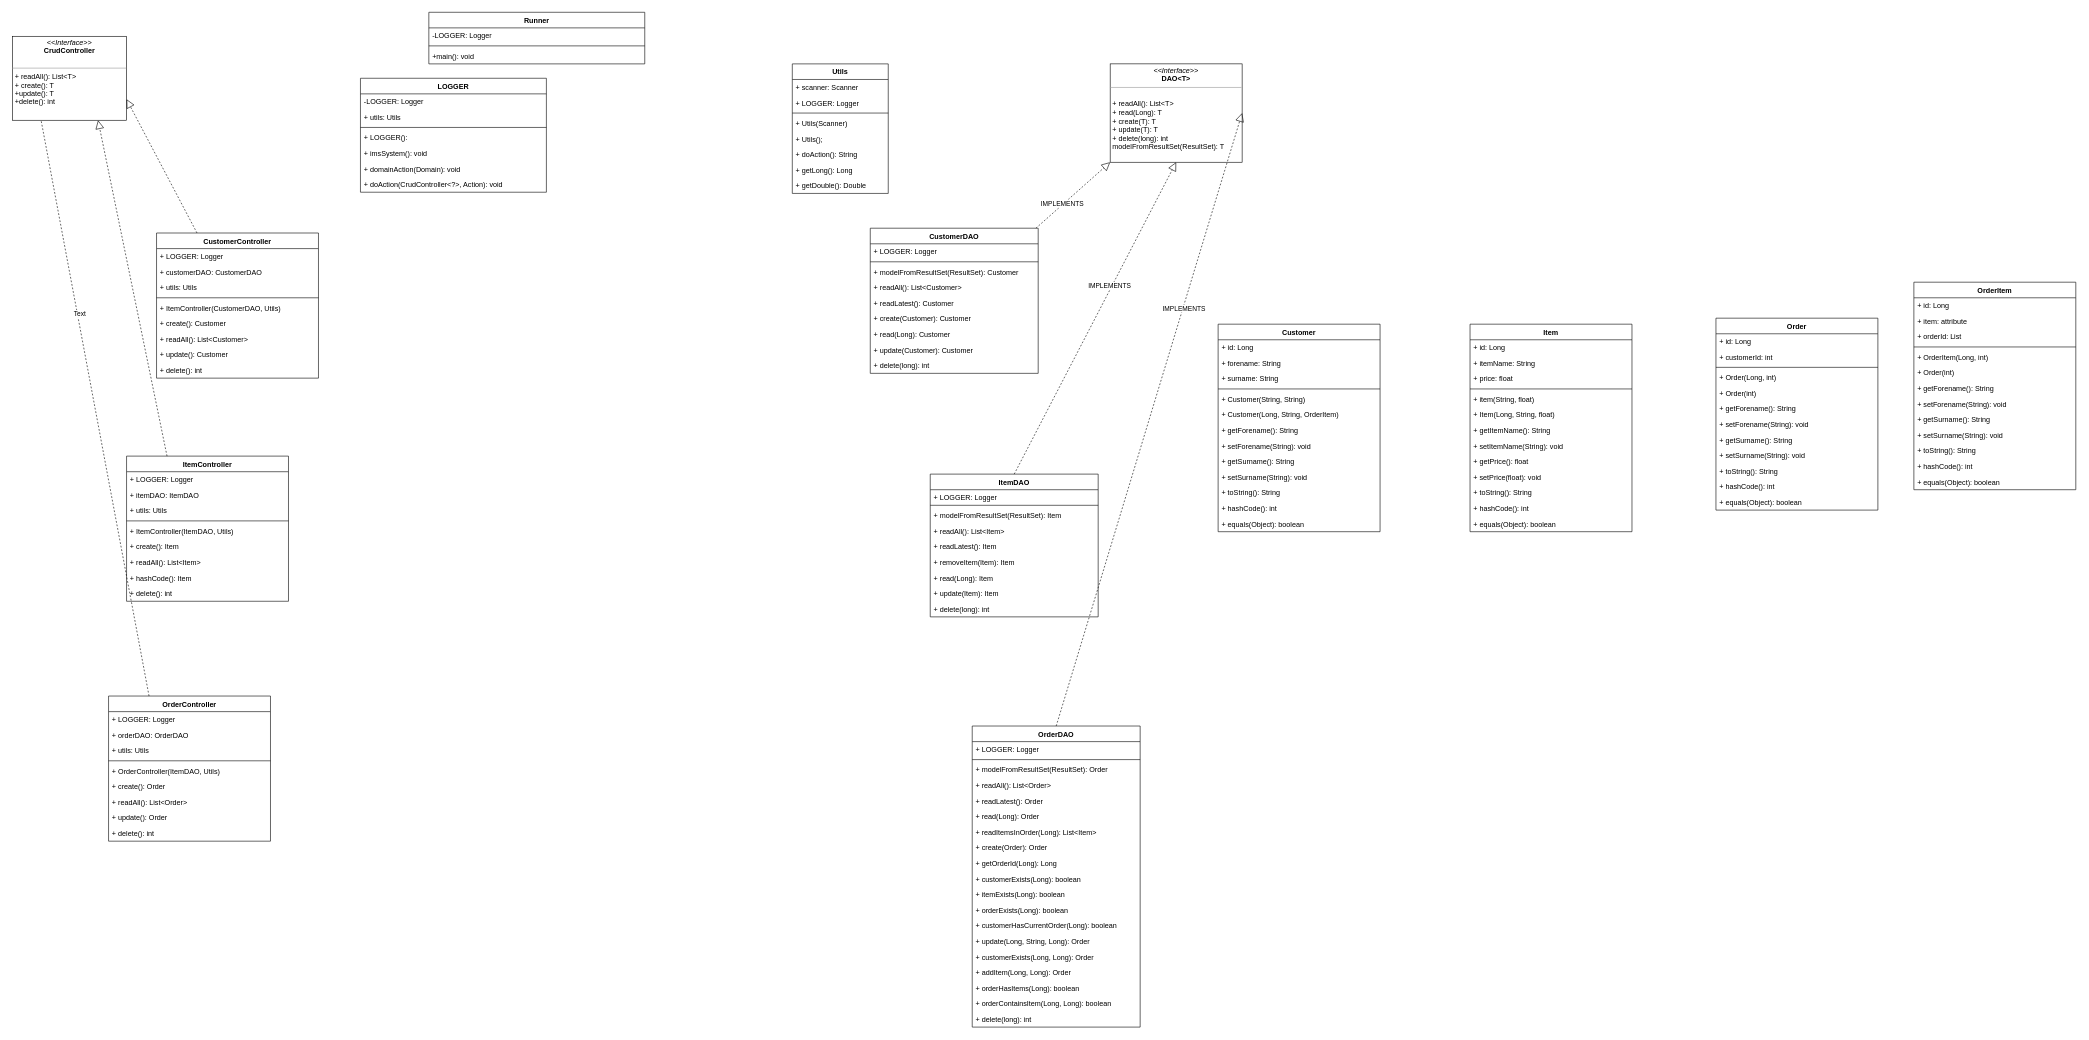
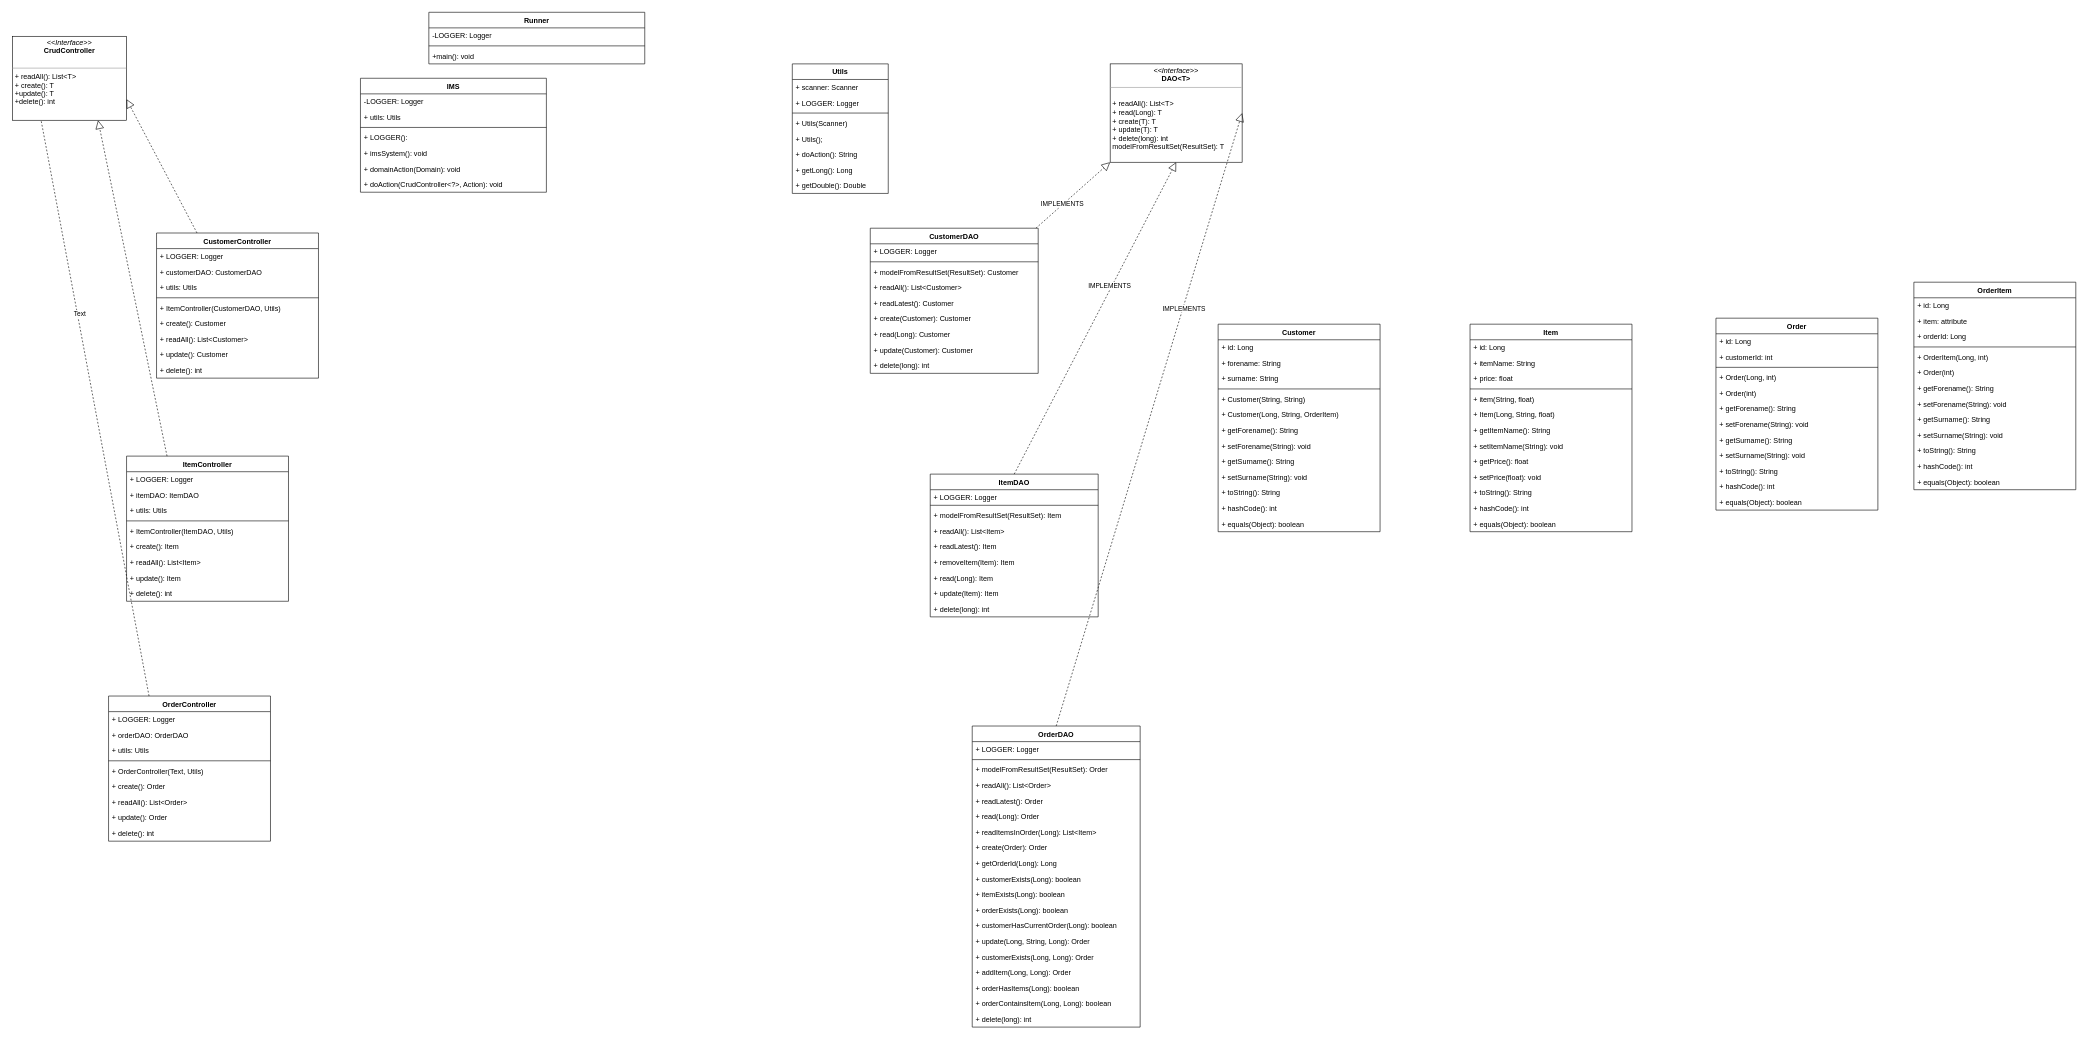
node "LOGGER": label "LOGGER" -> "IMS"
node "+ orderId: List": label "+ orderId: List" -> "+ orderId: Long"
node "+ hashCode(): Item": label "+ hashCode(): Item" -> "+ update(): Item"
node "+ OrderController(ItemDAO, Utils)": label "+ OrderController(ItemDAO, Utils)" -> "+ OrderController(Text, Utils)"
